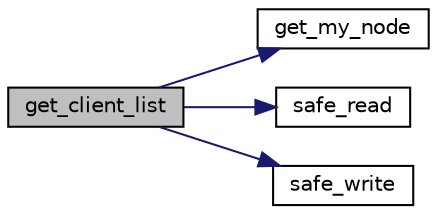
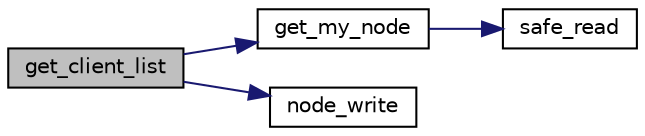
edge "get_client_list" -> "safe_read": now "get_my_node" -> "safe_read"
node "safe_write": label "safe_write" -> "node_write"
